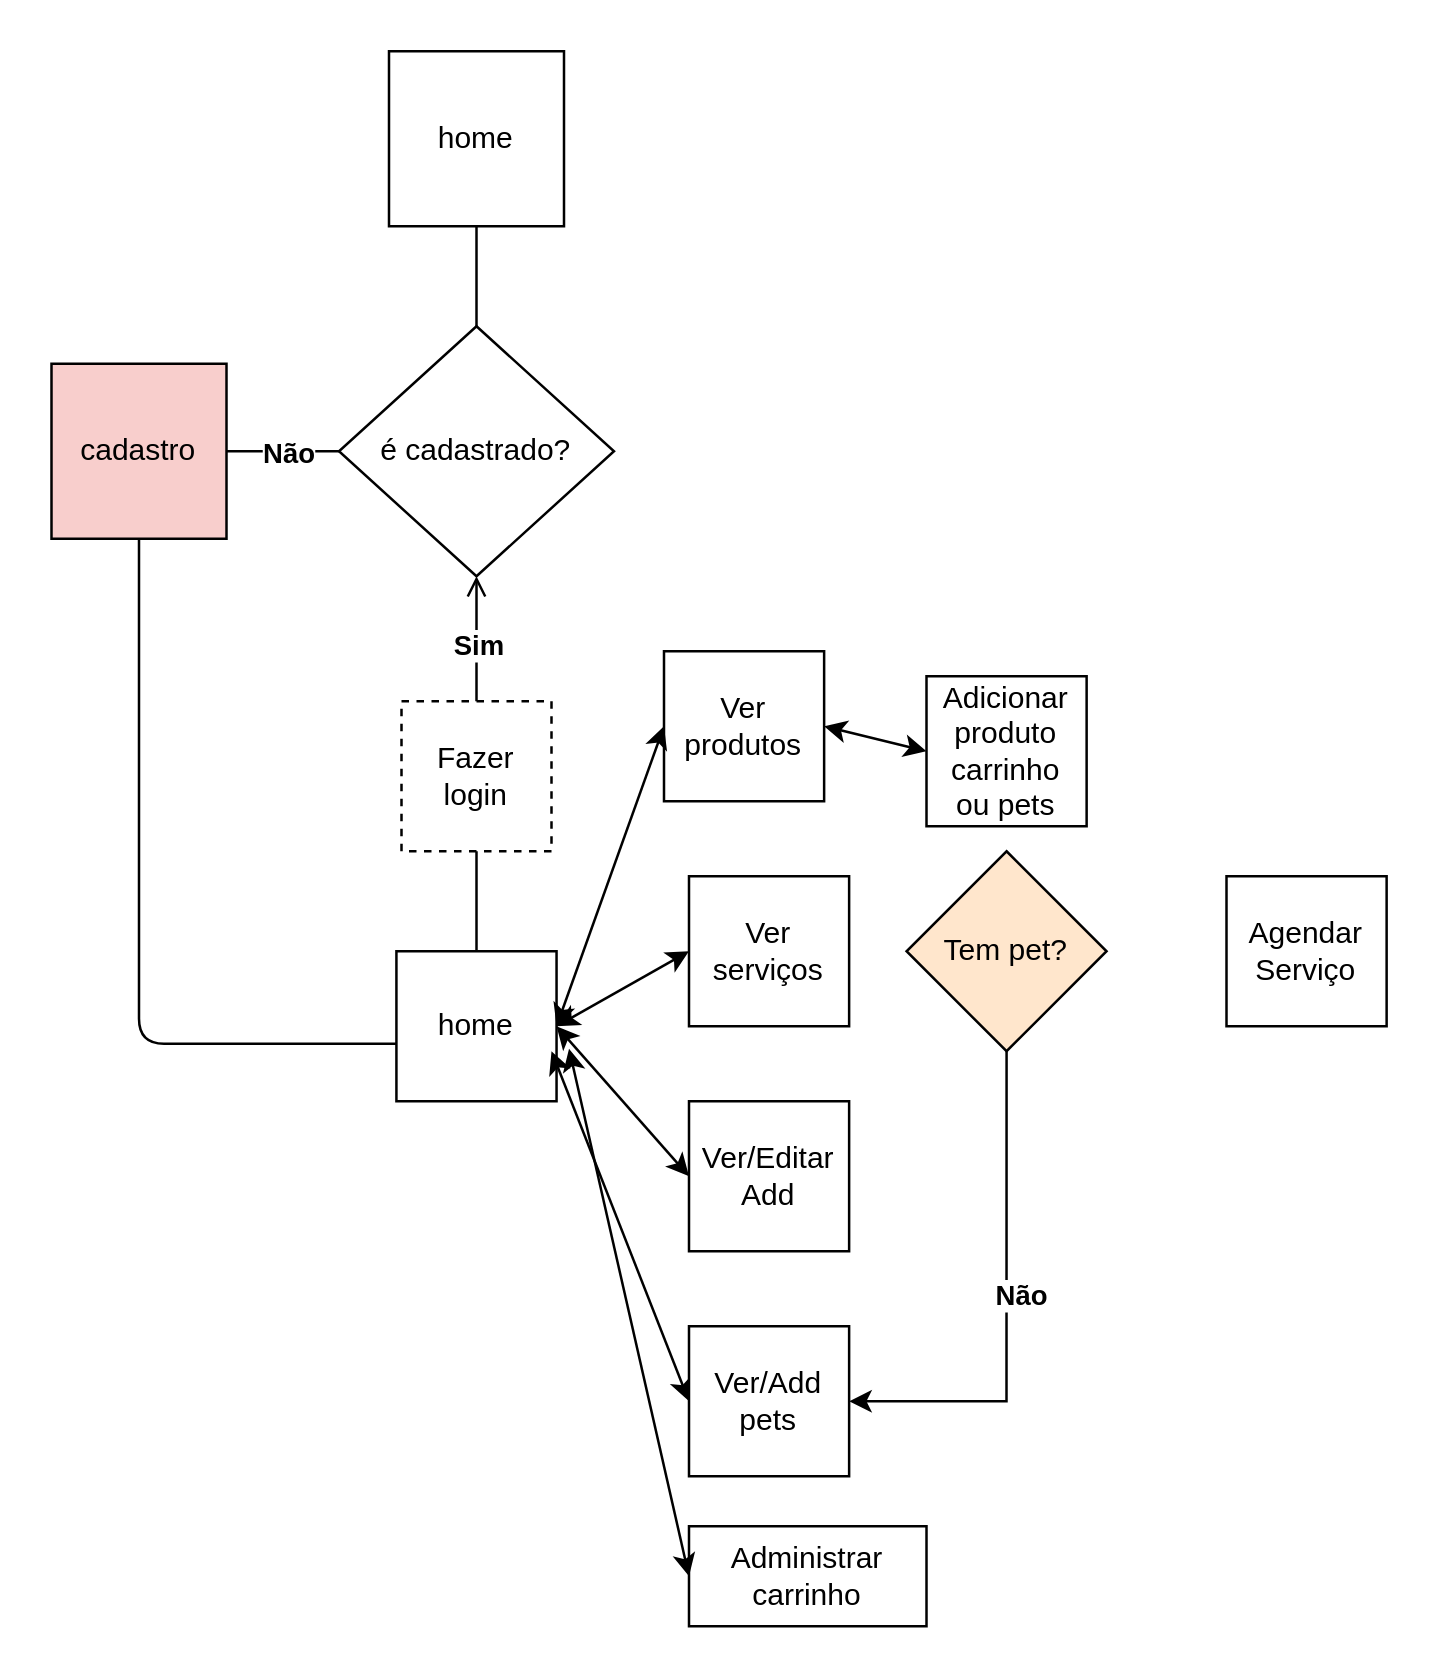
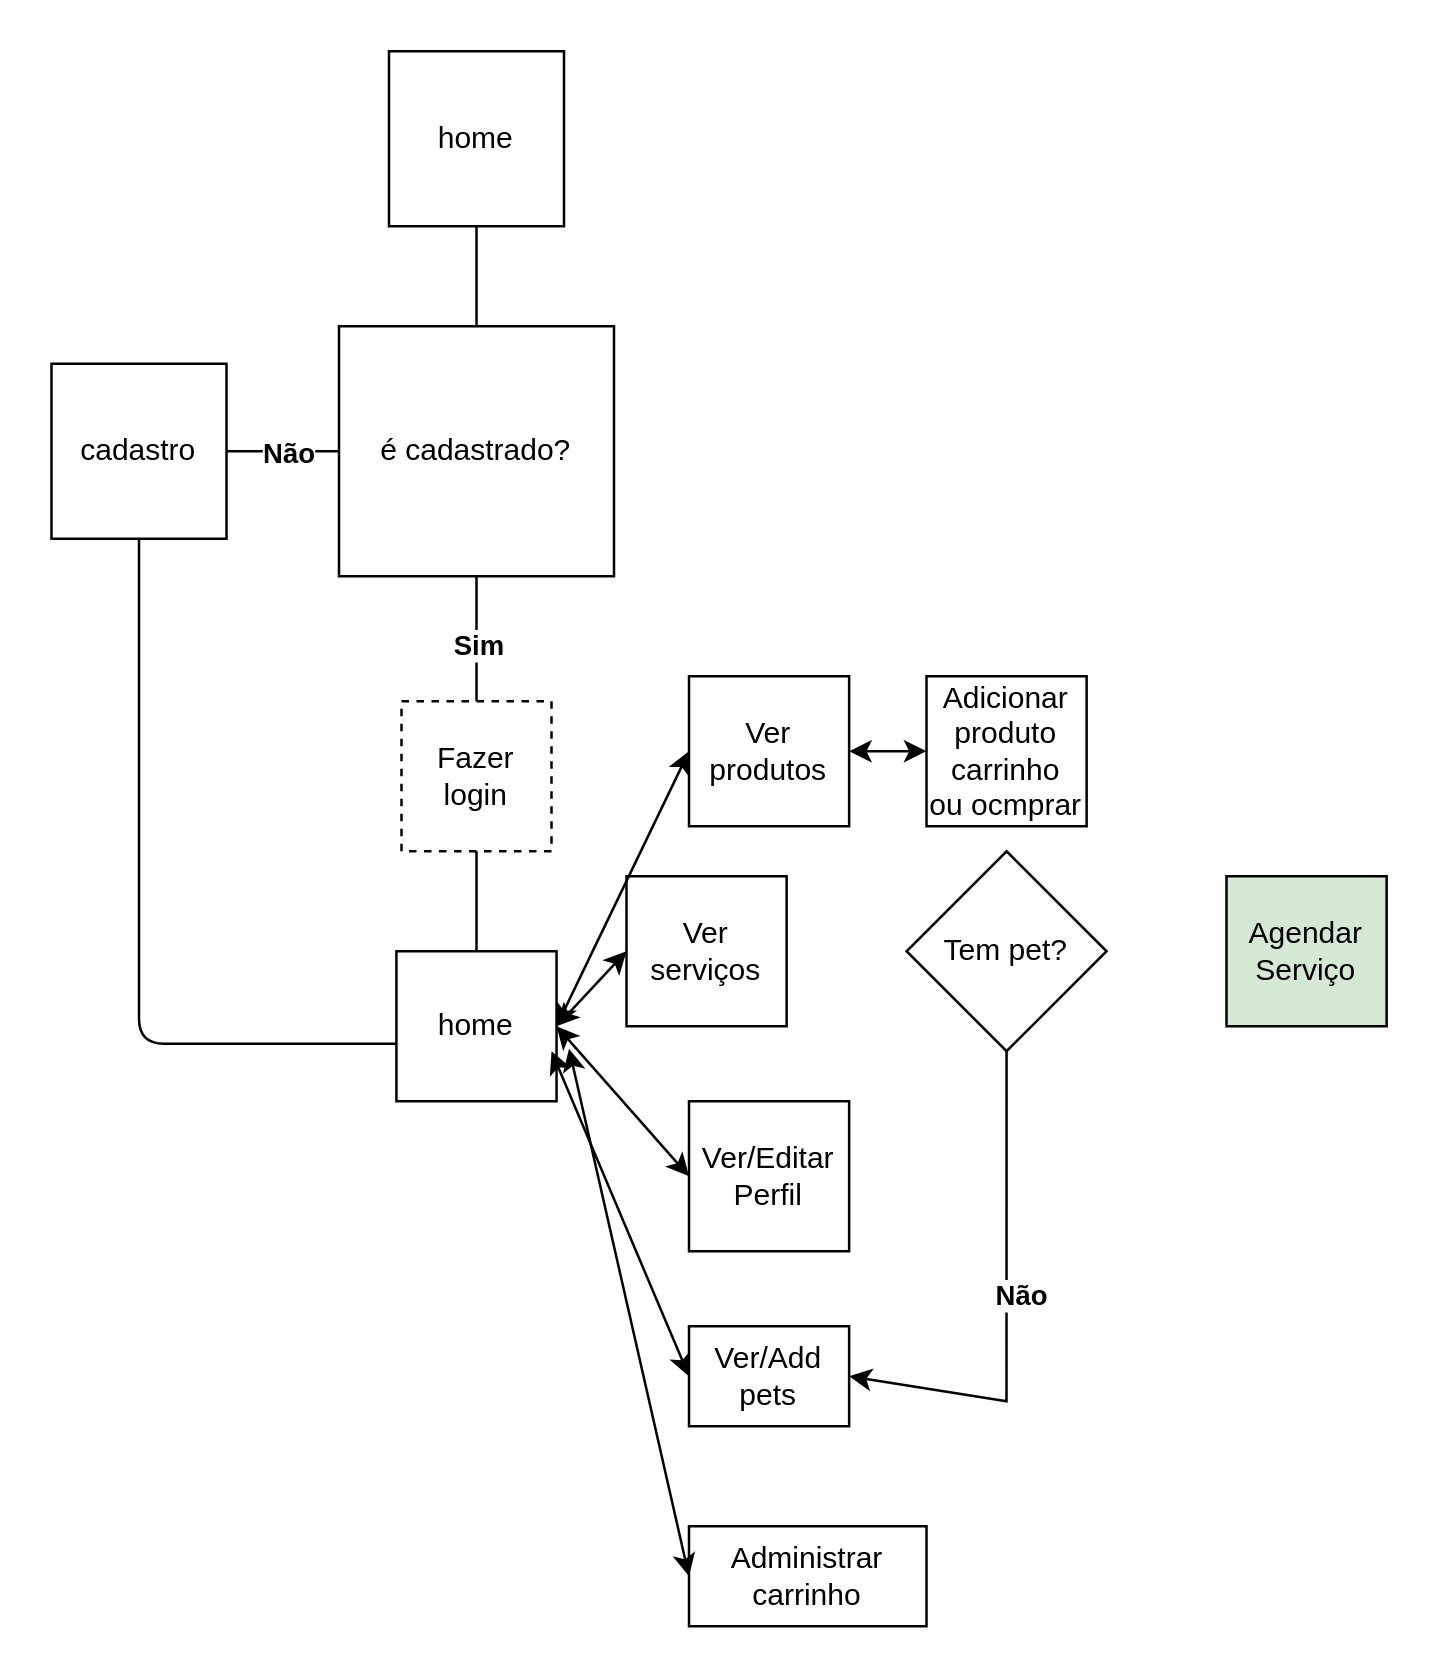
node "cadastro": fillcolor #f8cecc -> #ffffff
node "é cadastrado?": shape diamond -> rectangle
edge "Fazer login" -> "é cadastrado?": arrowhead open -> none
node "Ver produtos": moved (744, 726) -> (769, 751)
node "Adicionar produto carrinho ou pets": label "Adicionar produto carrinho ou pets" -> "Adicionar produto carrinho ou ocmprar"
node "Ver serviços": moved (769, 951) -> (706, 951)
node "Tem pet?": fillcolor #ffe6cc -> #ffffff
node "Agendar Serviço": fillcolor #ffffff -> #d5e8d4
node "Ver/Editar Add": label "Ver/Editar Add" -> "Ver/Editar Perfil"
node "Ver/Add pets": size 160x150 -> 160x100
